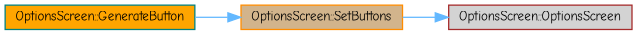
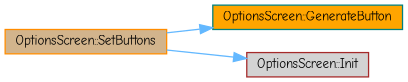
edge "OptionsScreen::GenerateButton" -> "OptionsScreen::SetButtons": reversed
node "OptionsScreen::OptionsScreen": label "OptionsScreen::OptionsScreen" -> "OptionsScreen::Init"
